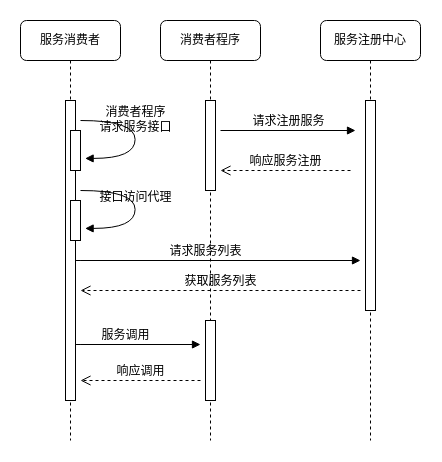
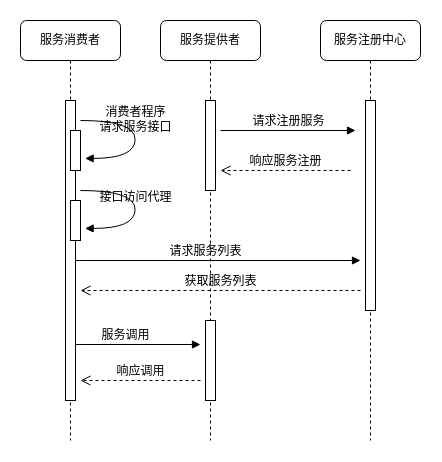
node "消费者程序": label "消费者程序" -> "服务提供者"
